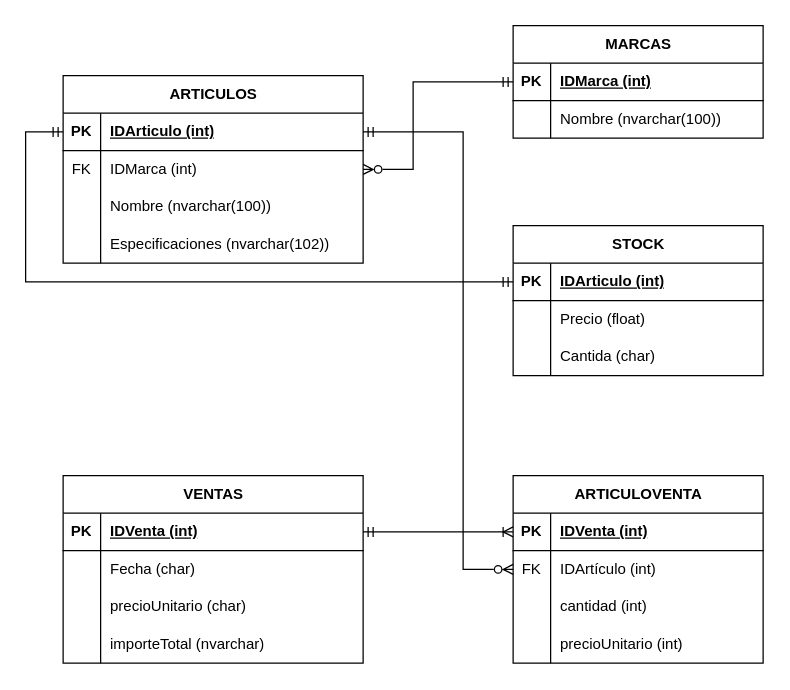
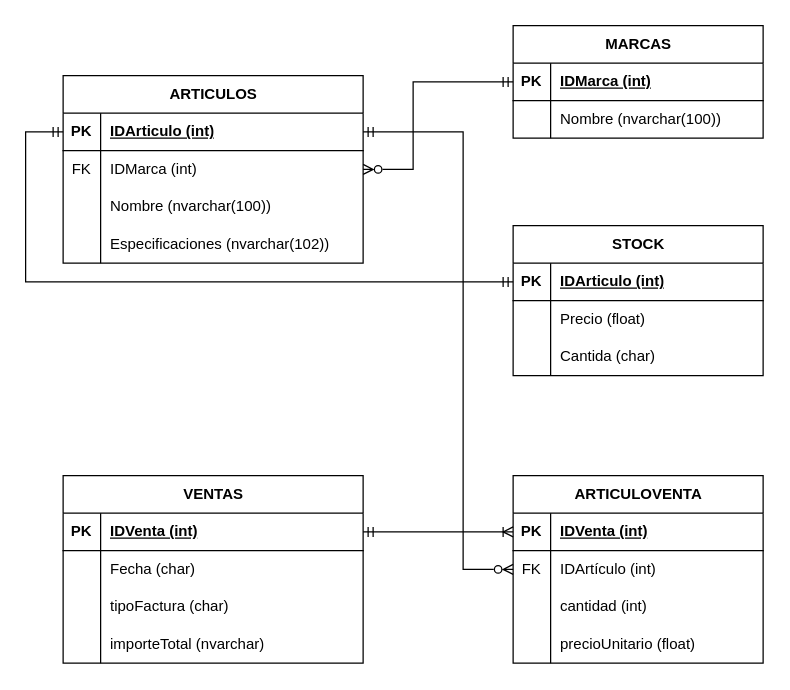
node "precioUnitario (char)": label "precioUnitario (char)" -> "tipoFactura (char)"
node "precioUnitario (int)": label "precioUnitario (int)" -> "precioUnitario (float)"
